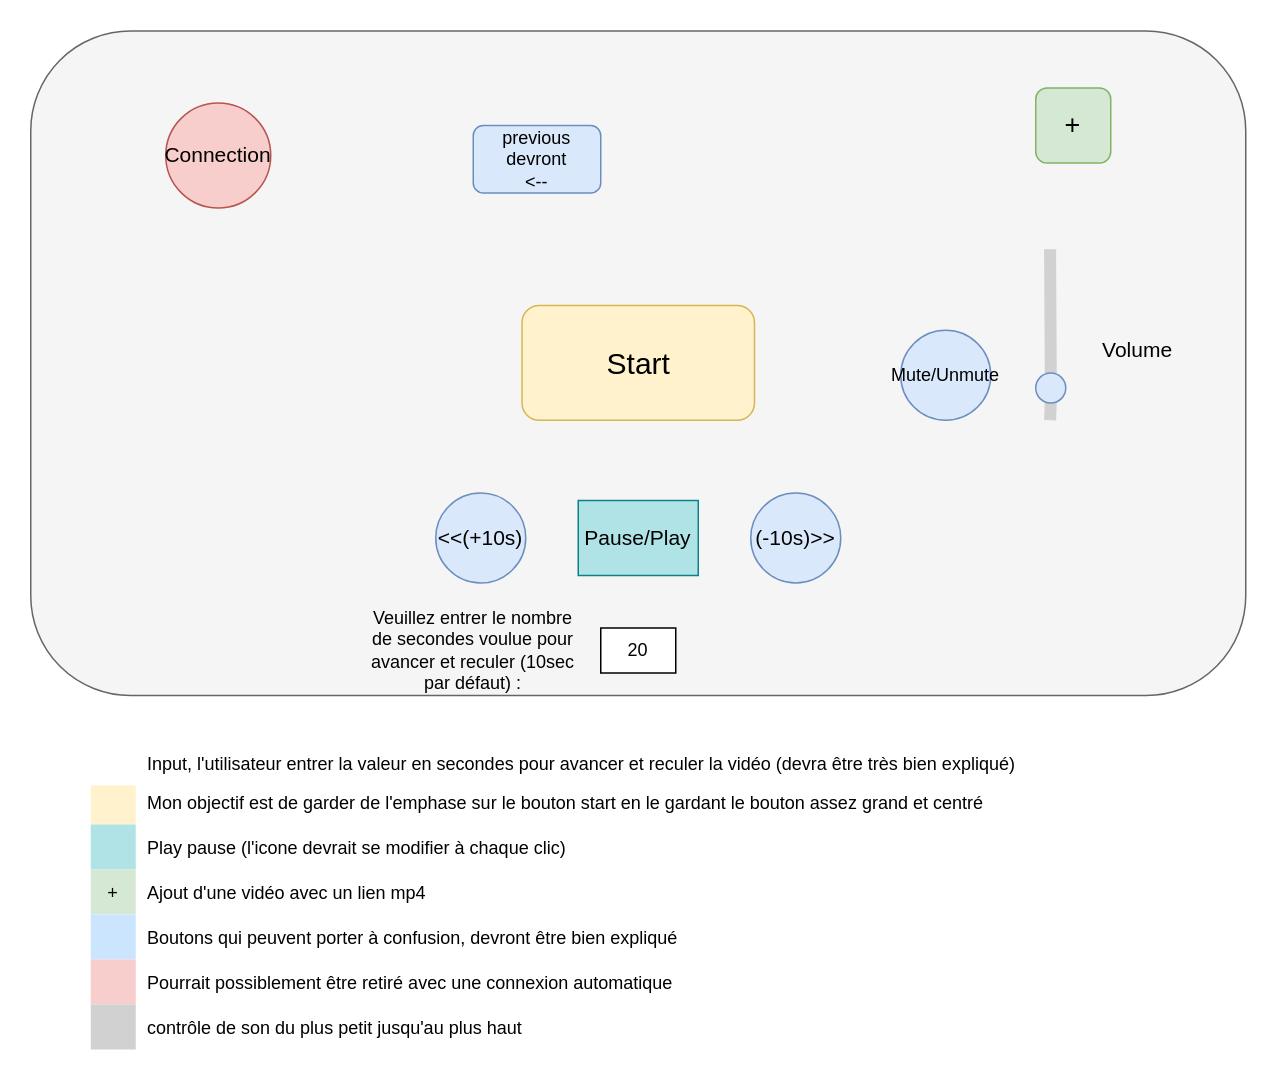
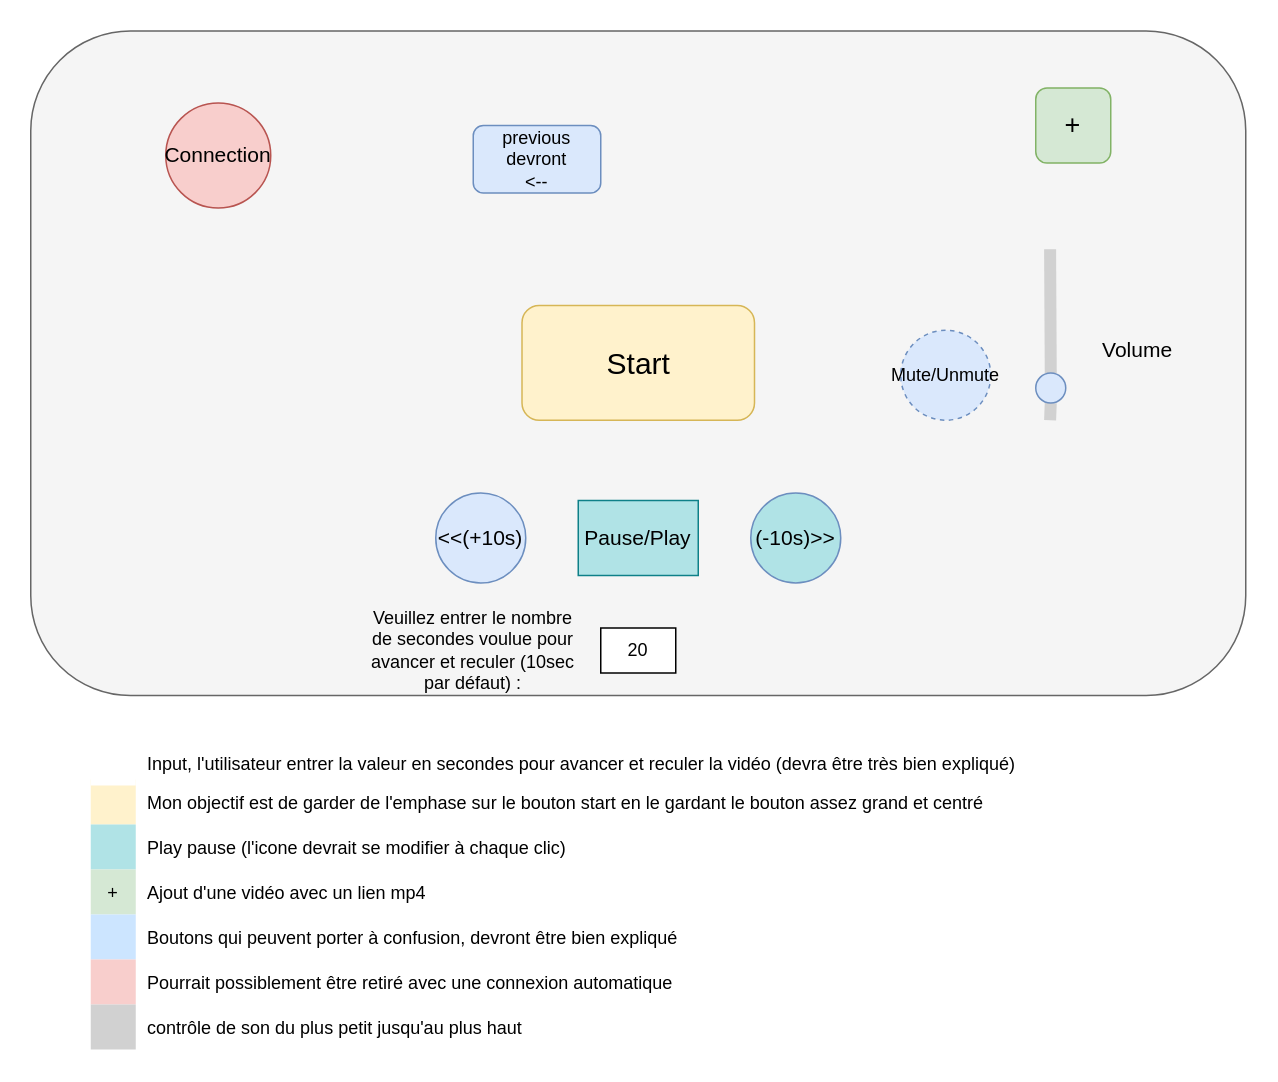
node "Mute/Unmute": style solid -> dashed
node "(-10s)>>": fillcolor #dae8fc -> #b0e3e6
